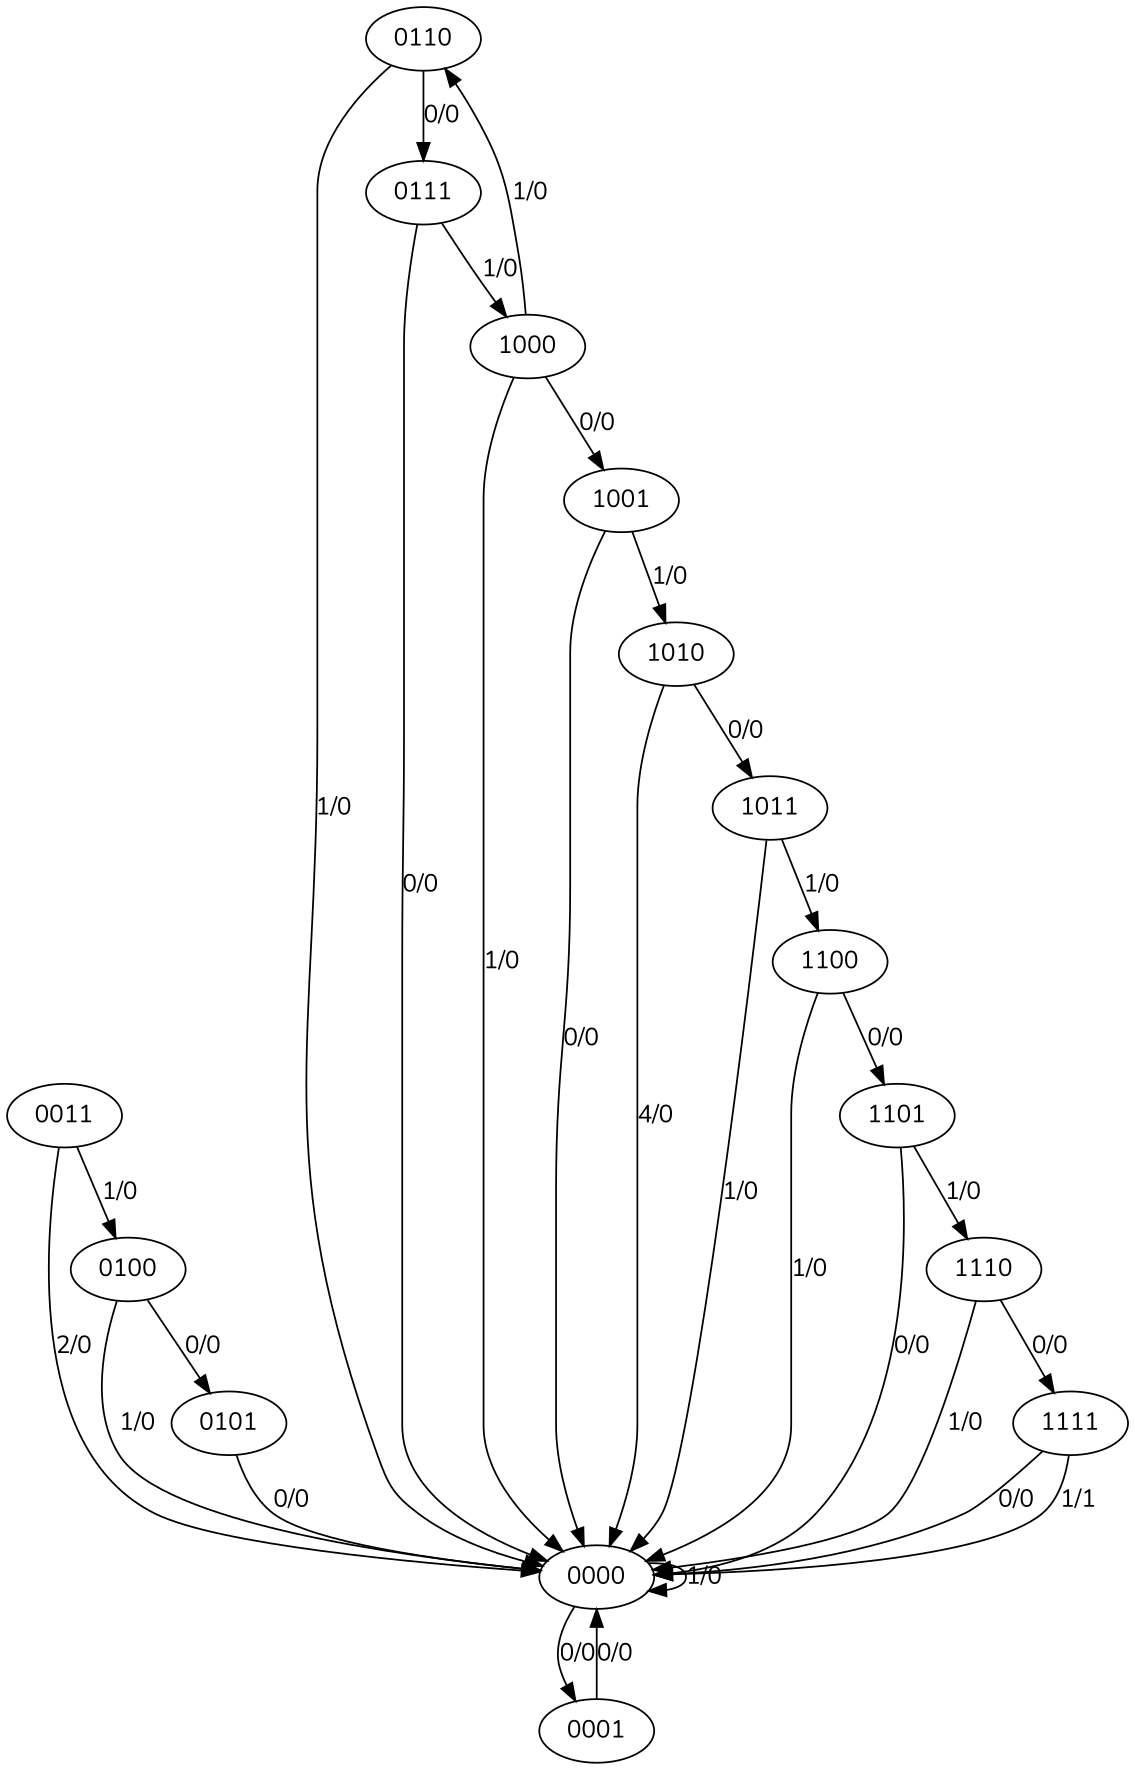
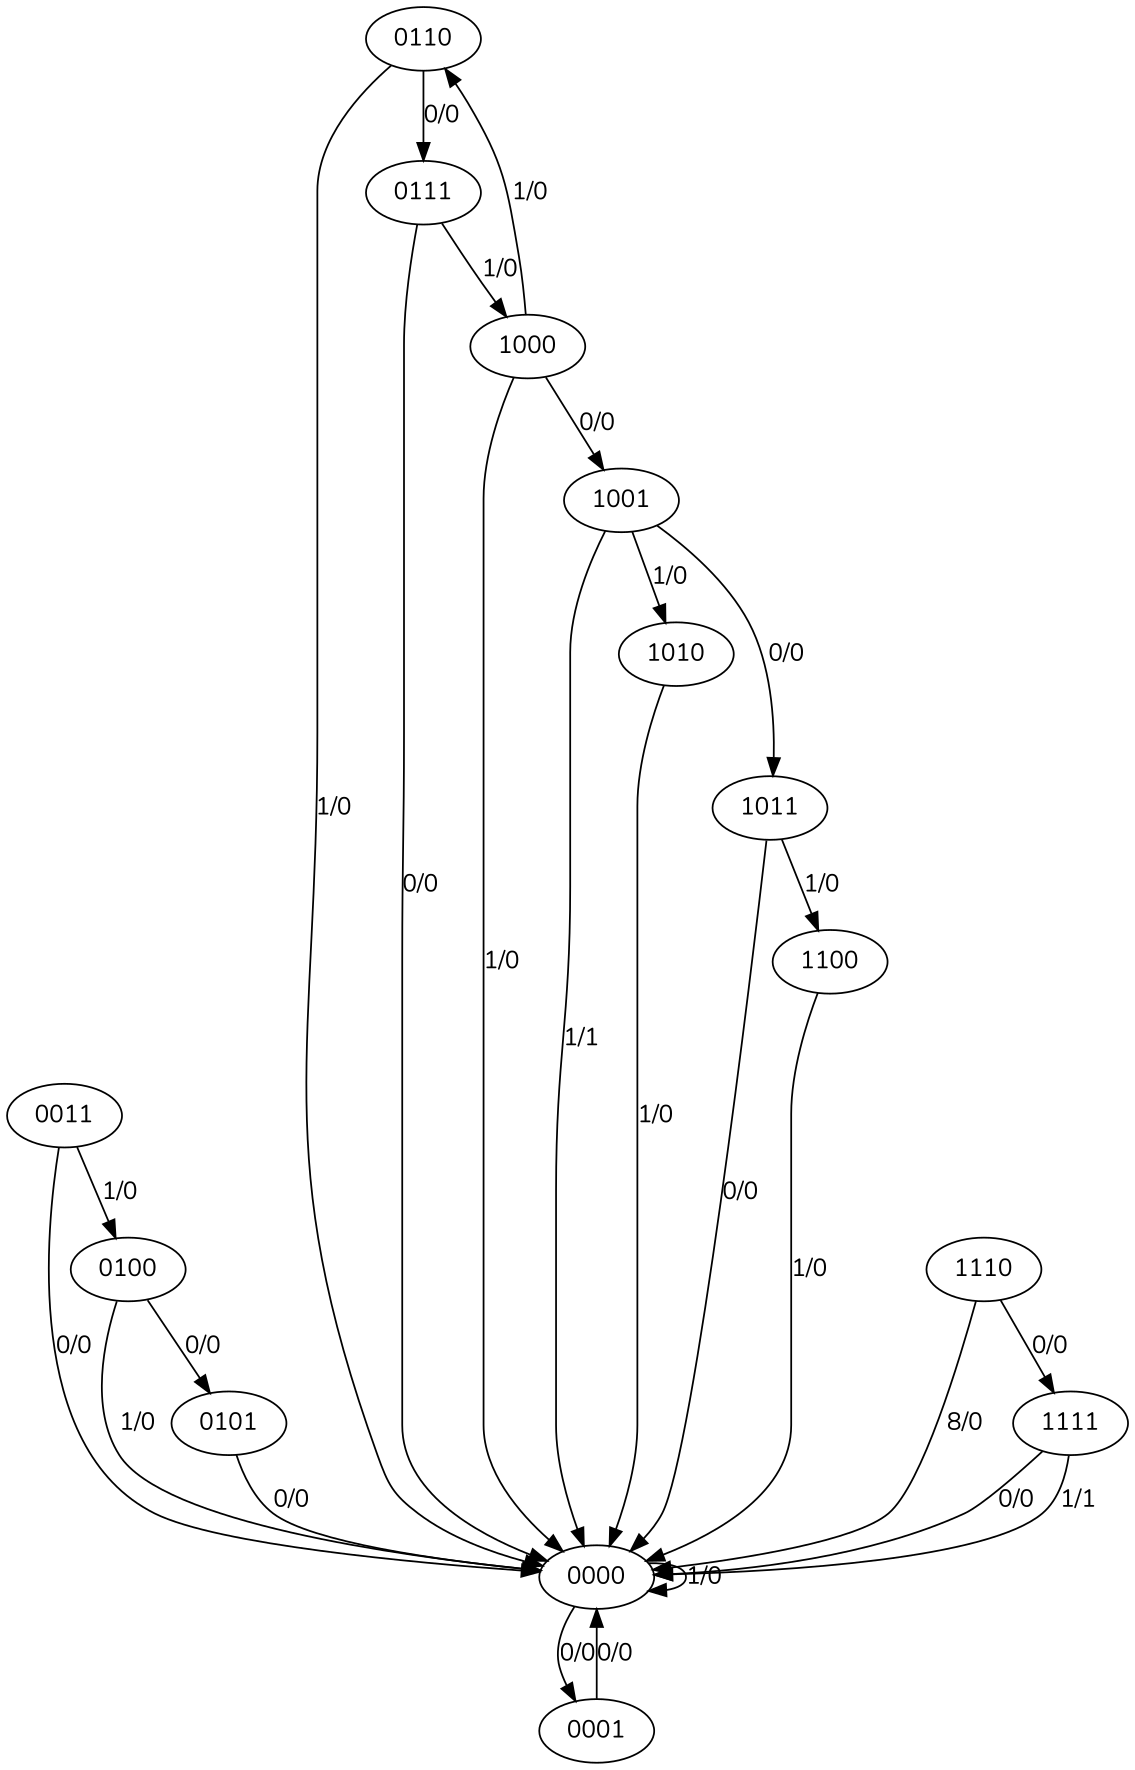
edge "1010" -> "1011": now "1001" -> "1011"
edge "1001" -> "0000": label "0/0" -> "1/1"
edge "1010" -> "0000": label "4/0" -> "1/0"
node "1101": removed
edge "1011" -> "0000": label "1/0" -> "0/0"
edge "0011" -> "0000": label "2/0" -> "0/0"
edge "1110" -> "0000": label "1/0" -> "8/0"
